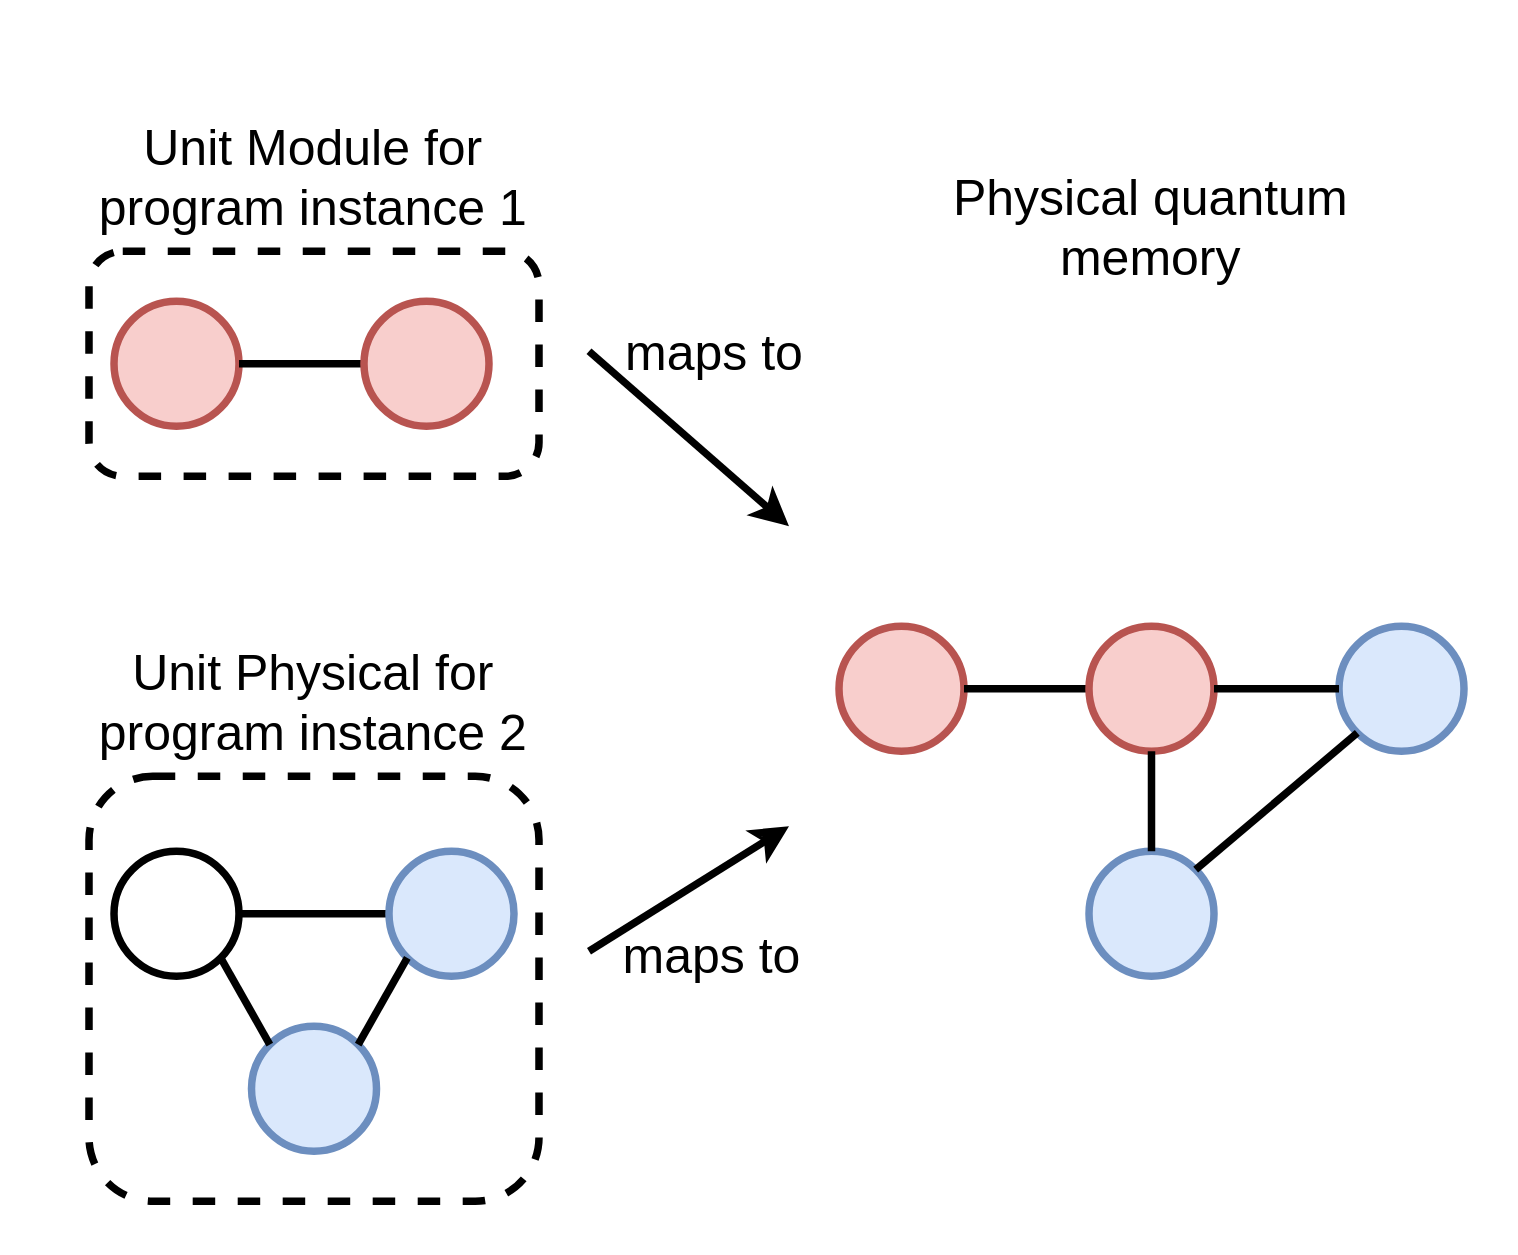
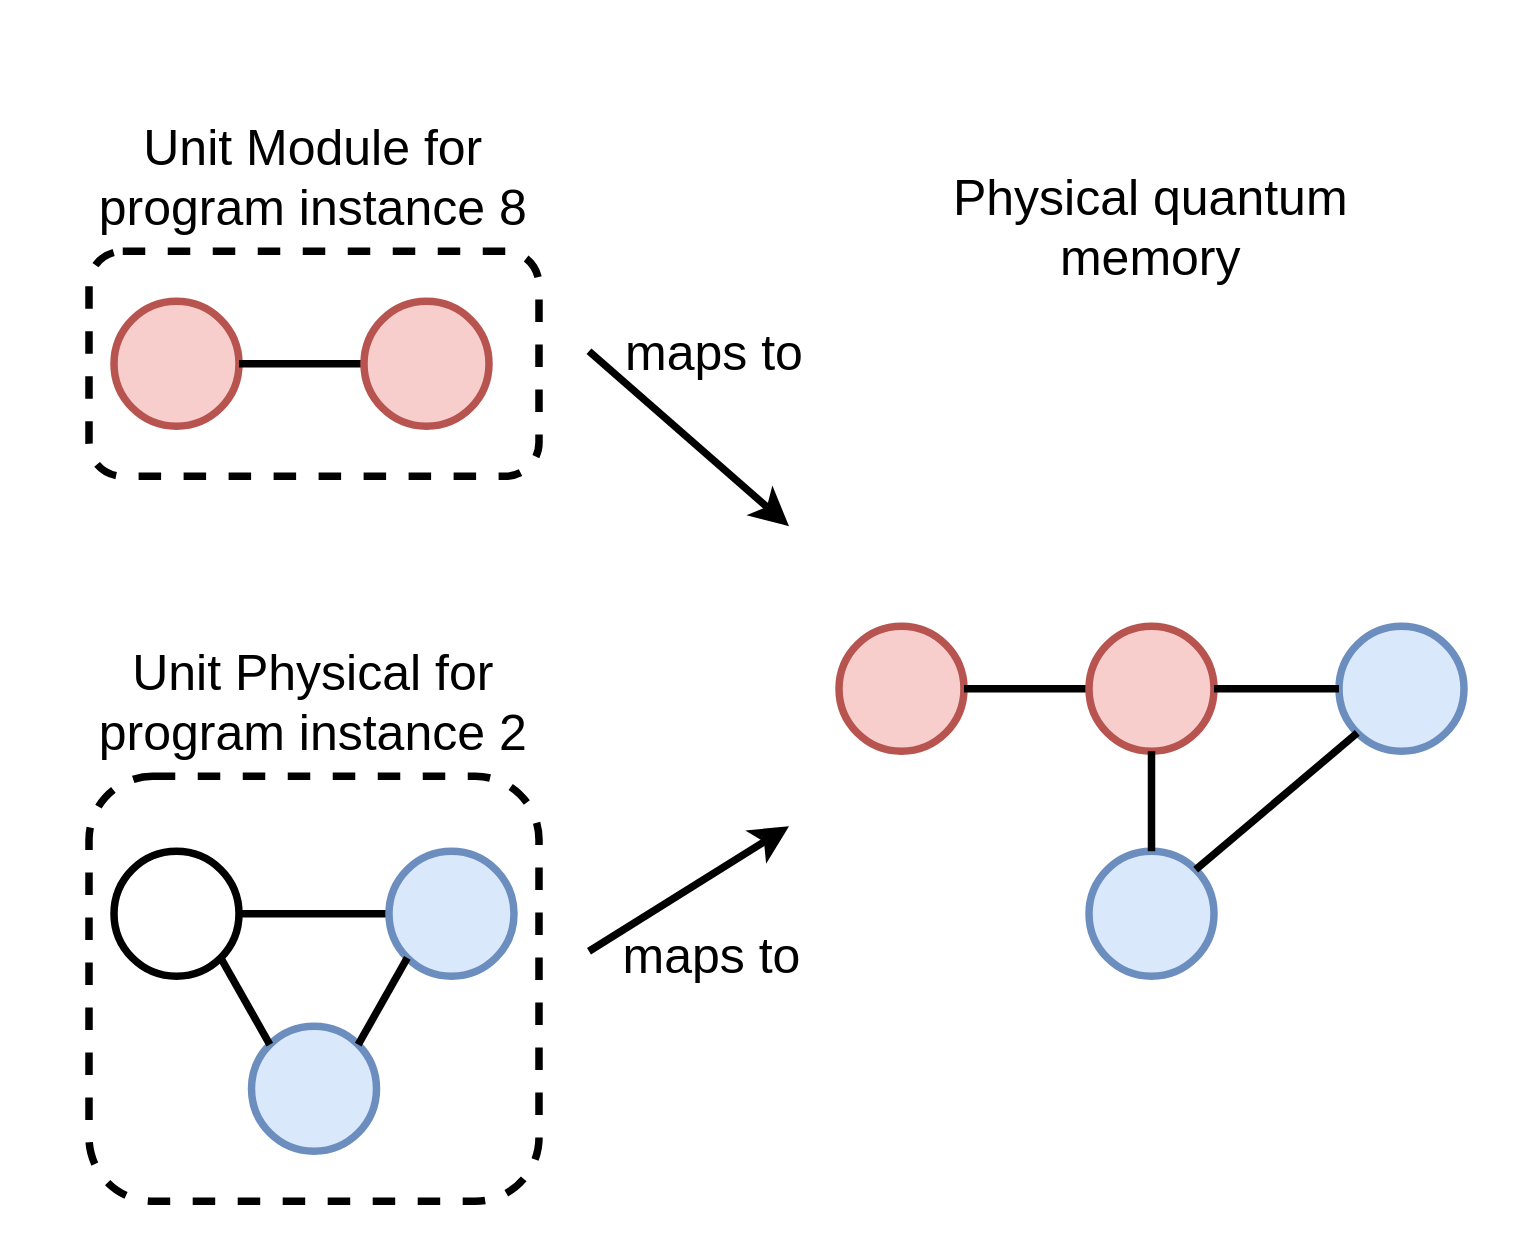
node "Unit Module for program instance 1": label "Unit Module for program instance 1" -> "Unit Module for program instance 8"
